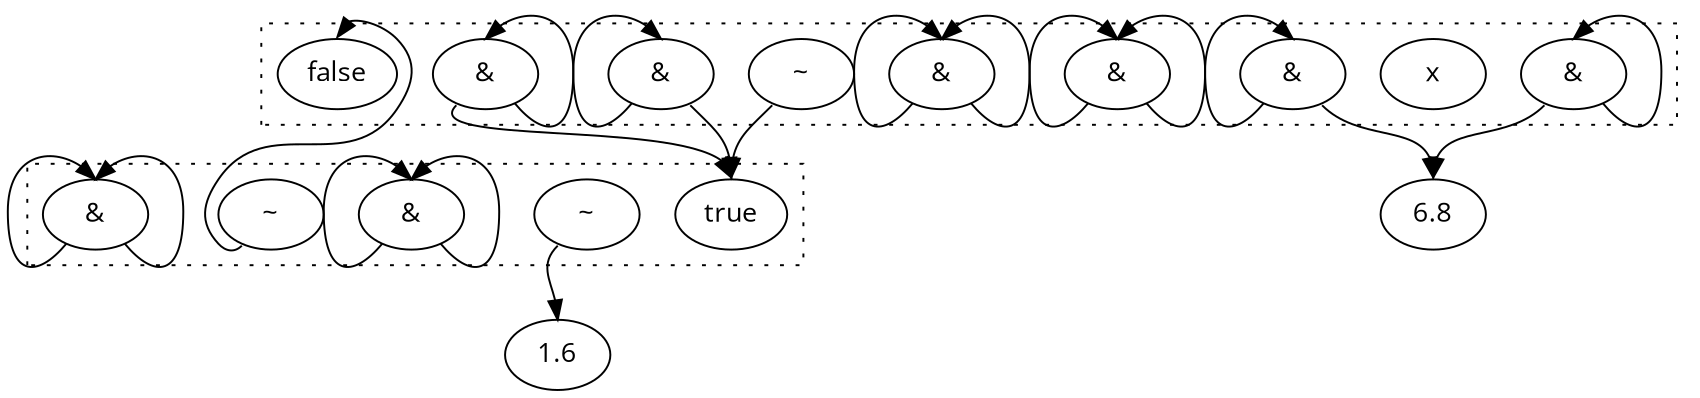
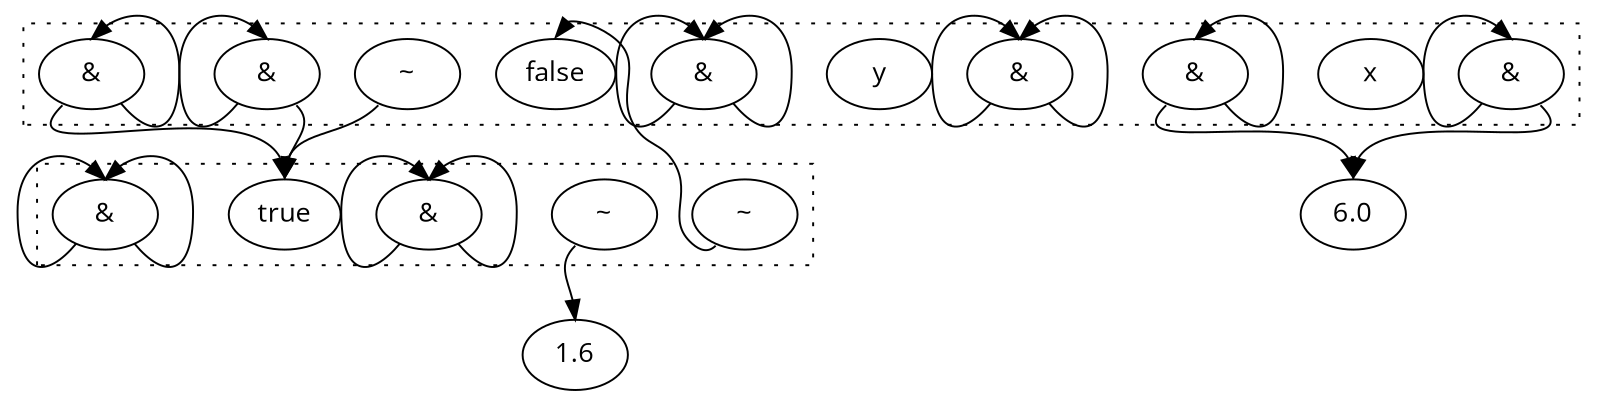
node "y": added
node "6.8": label "6.8" -> "6.0"
